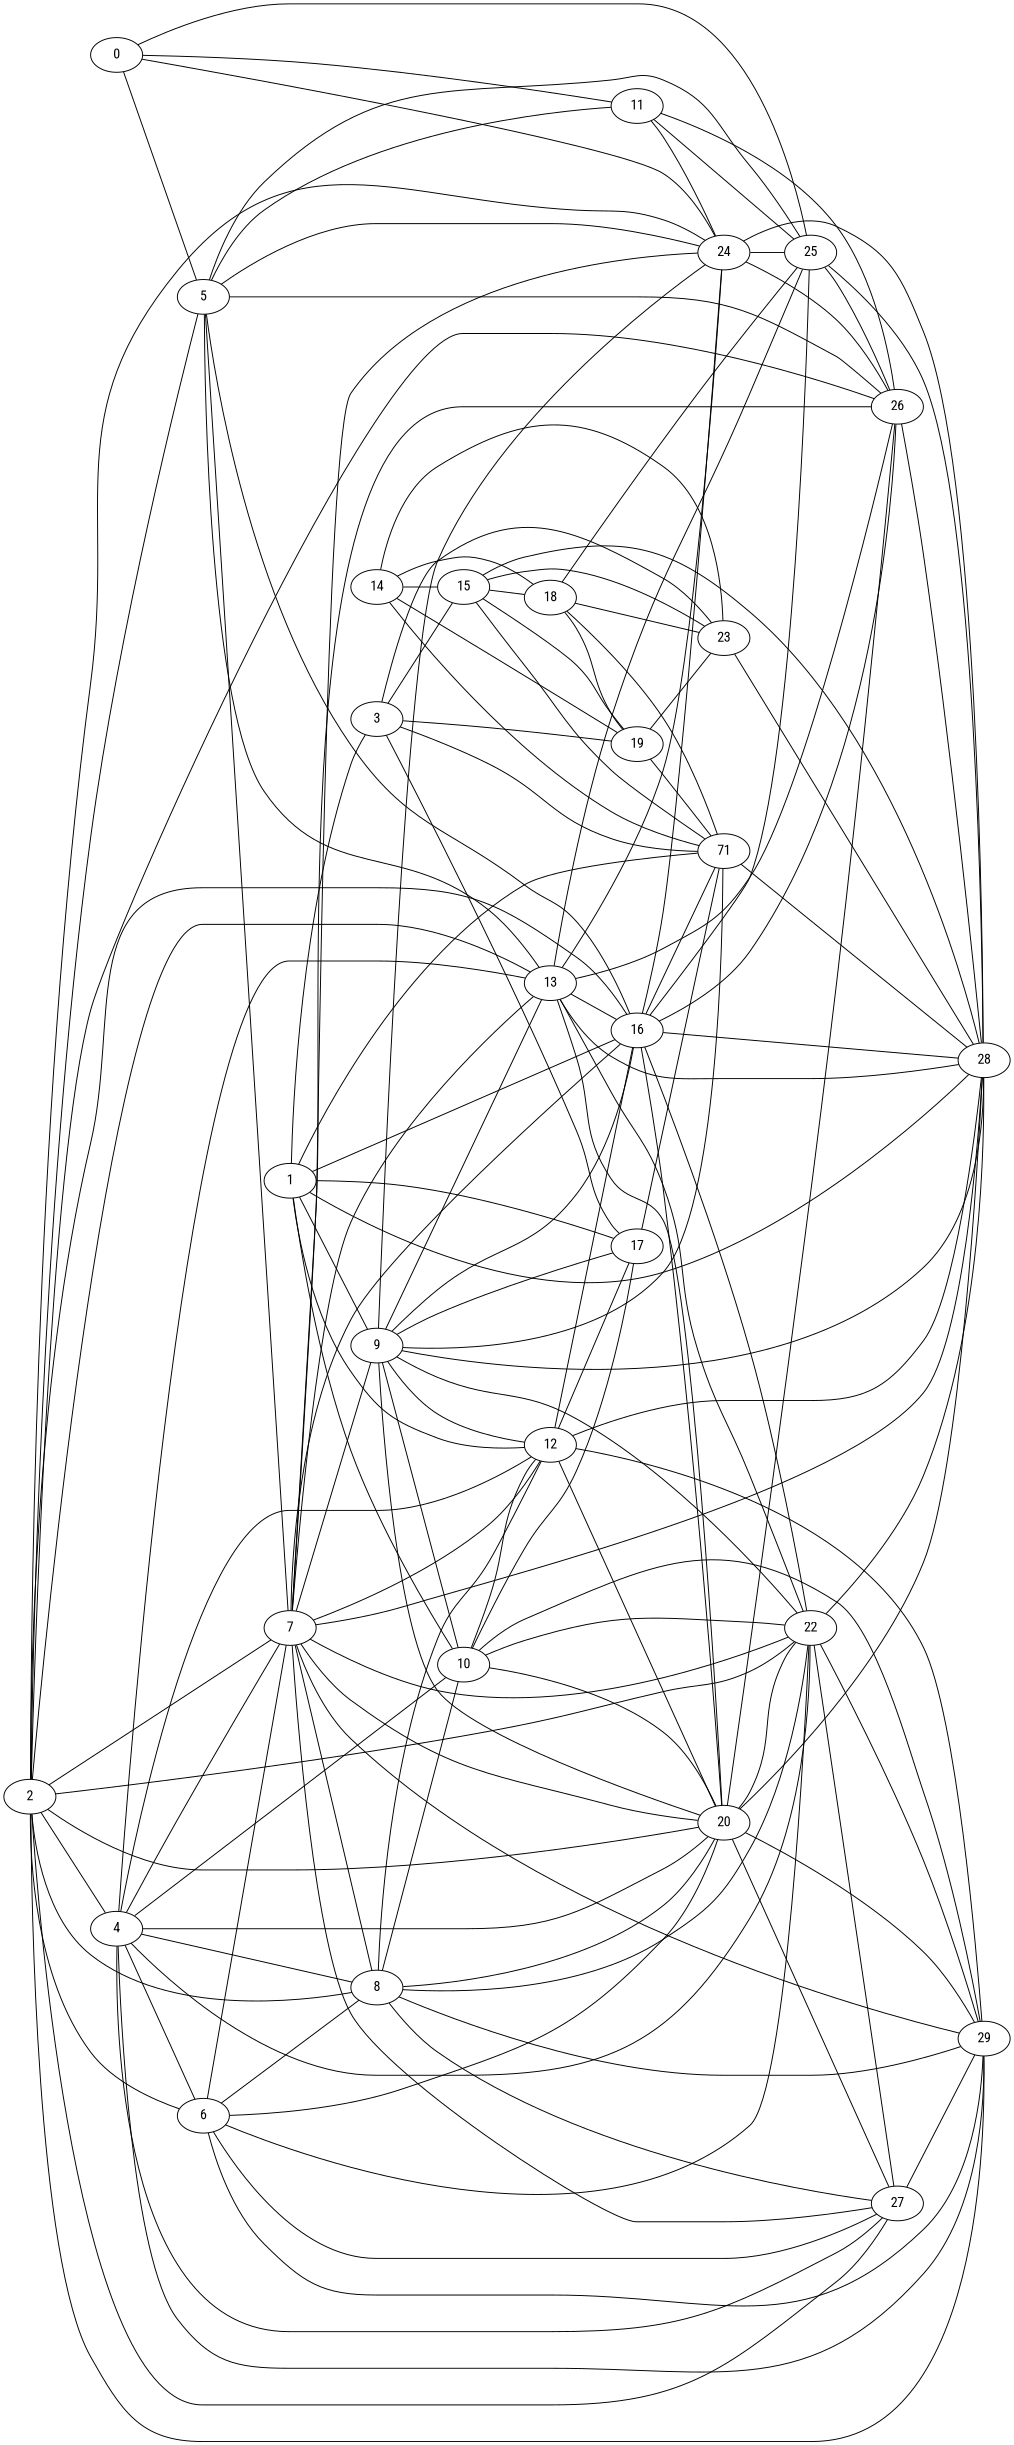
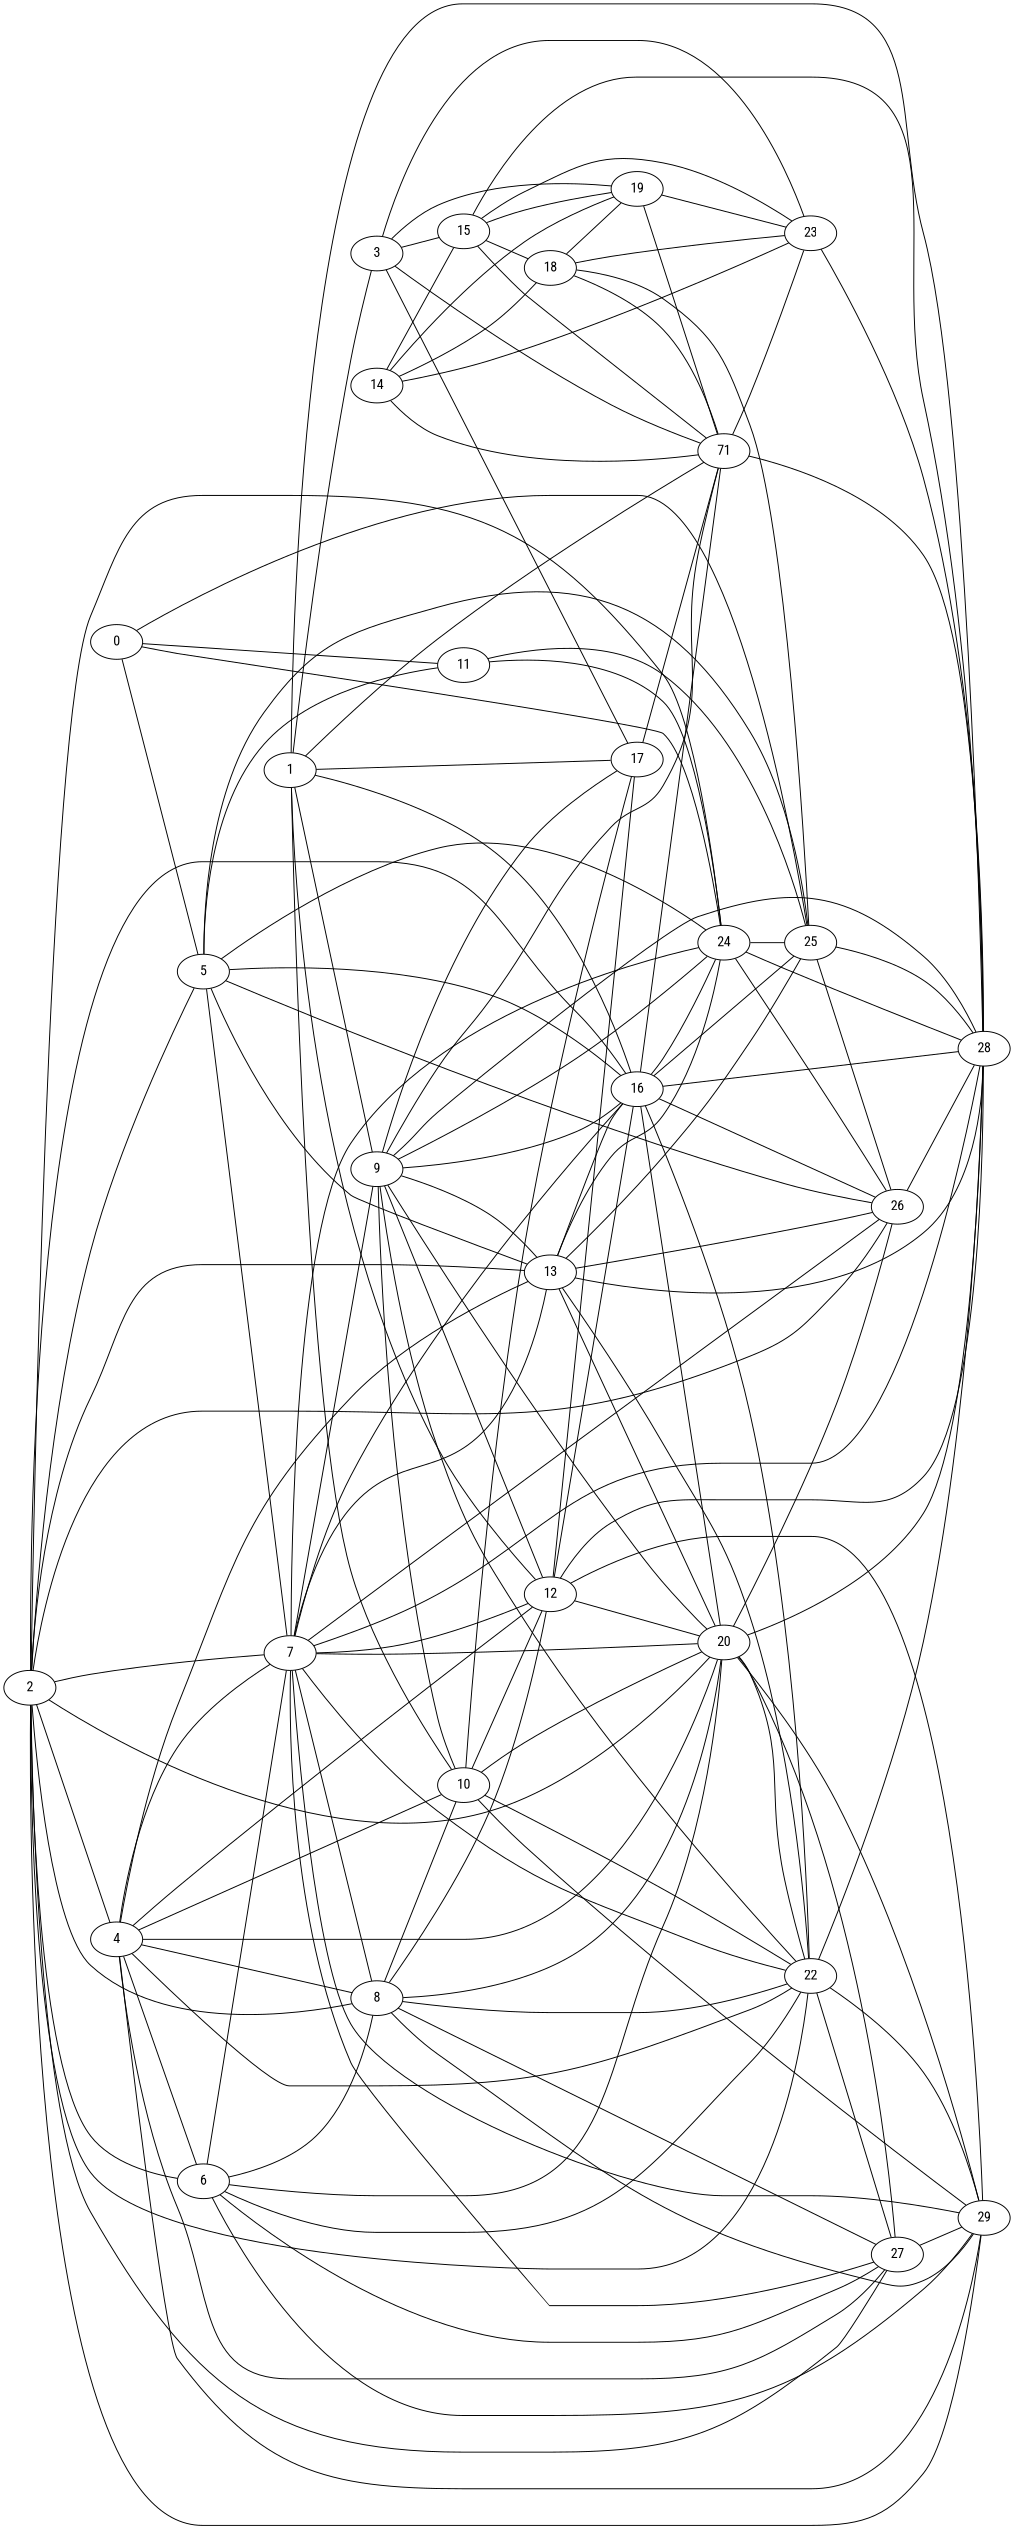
edge "11" -- "26": removed
edge "23" -- "71": added
